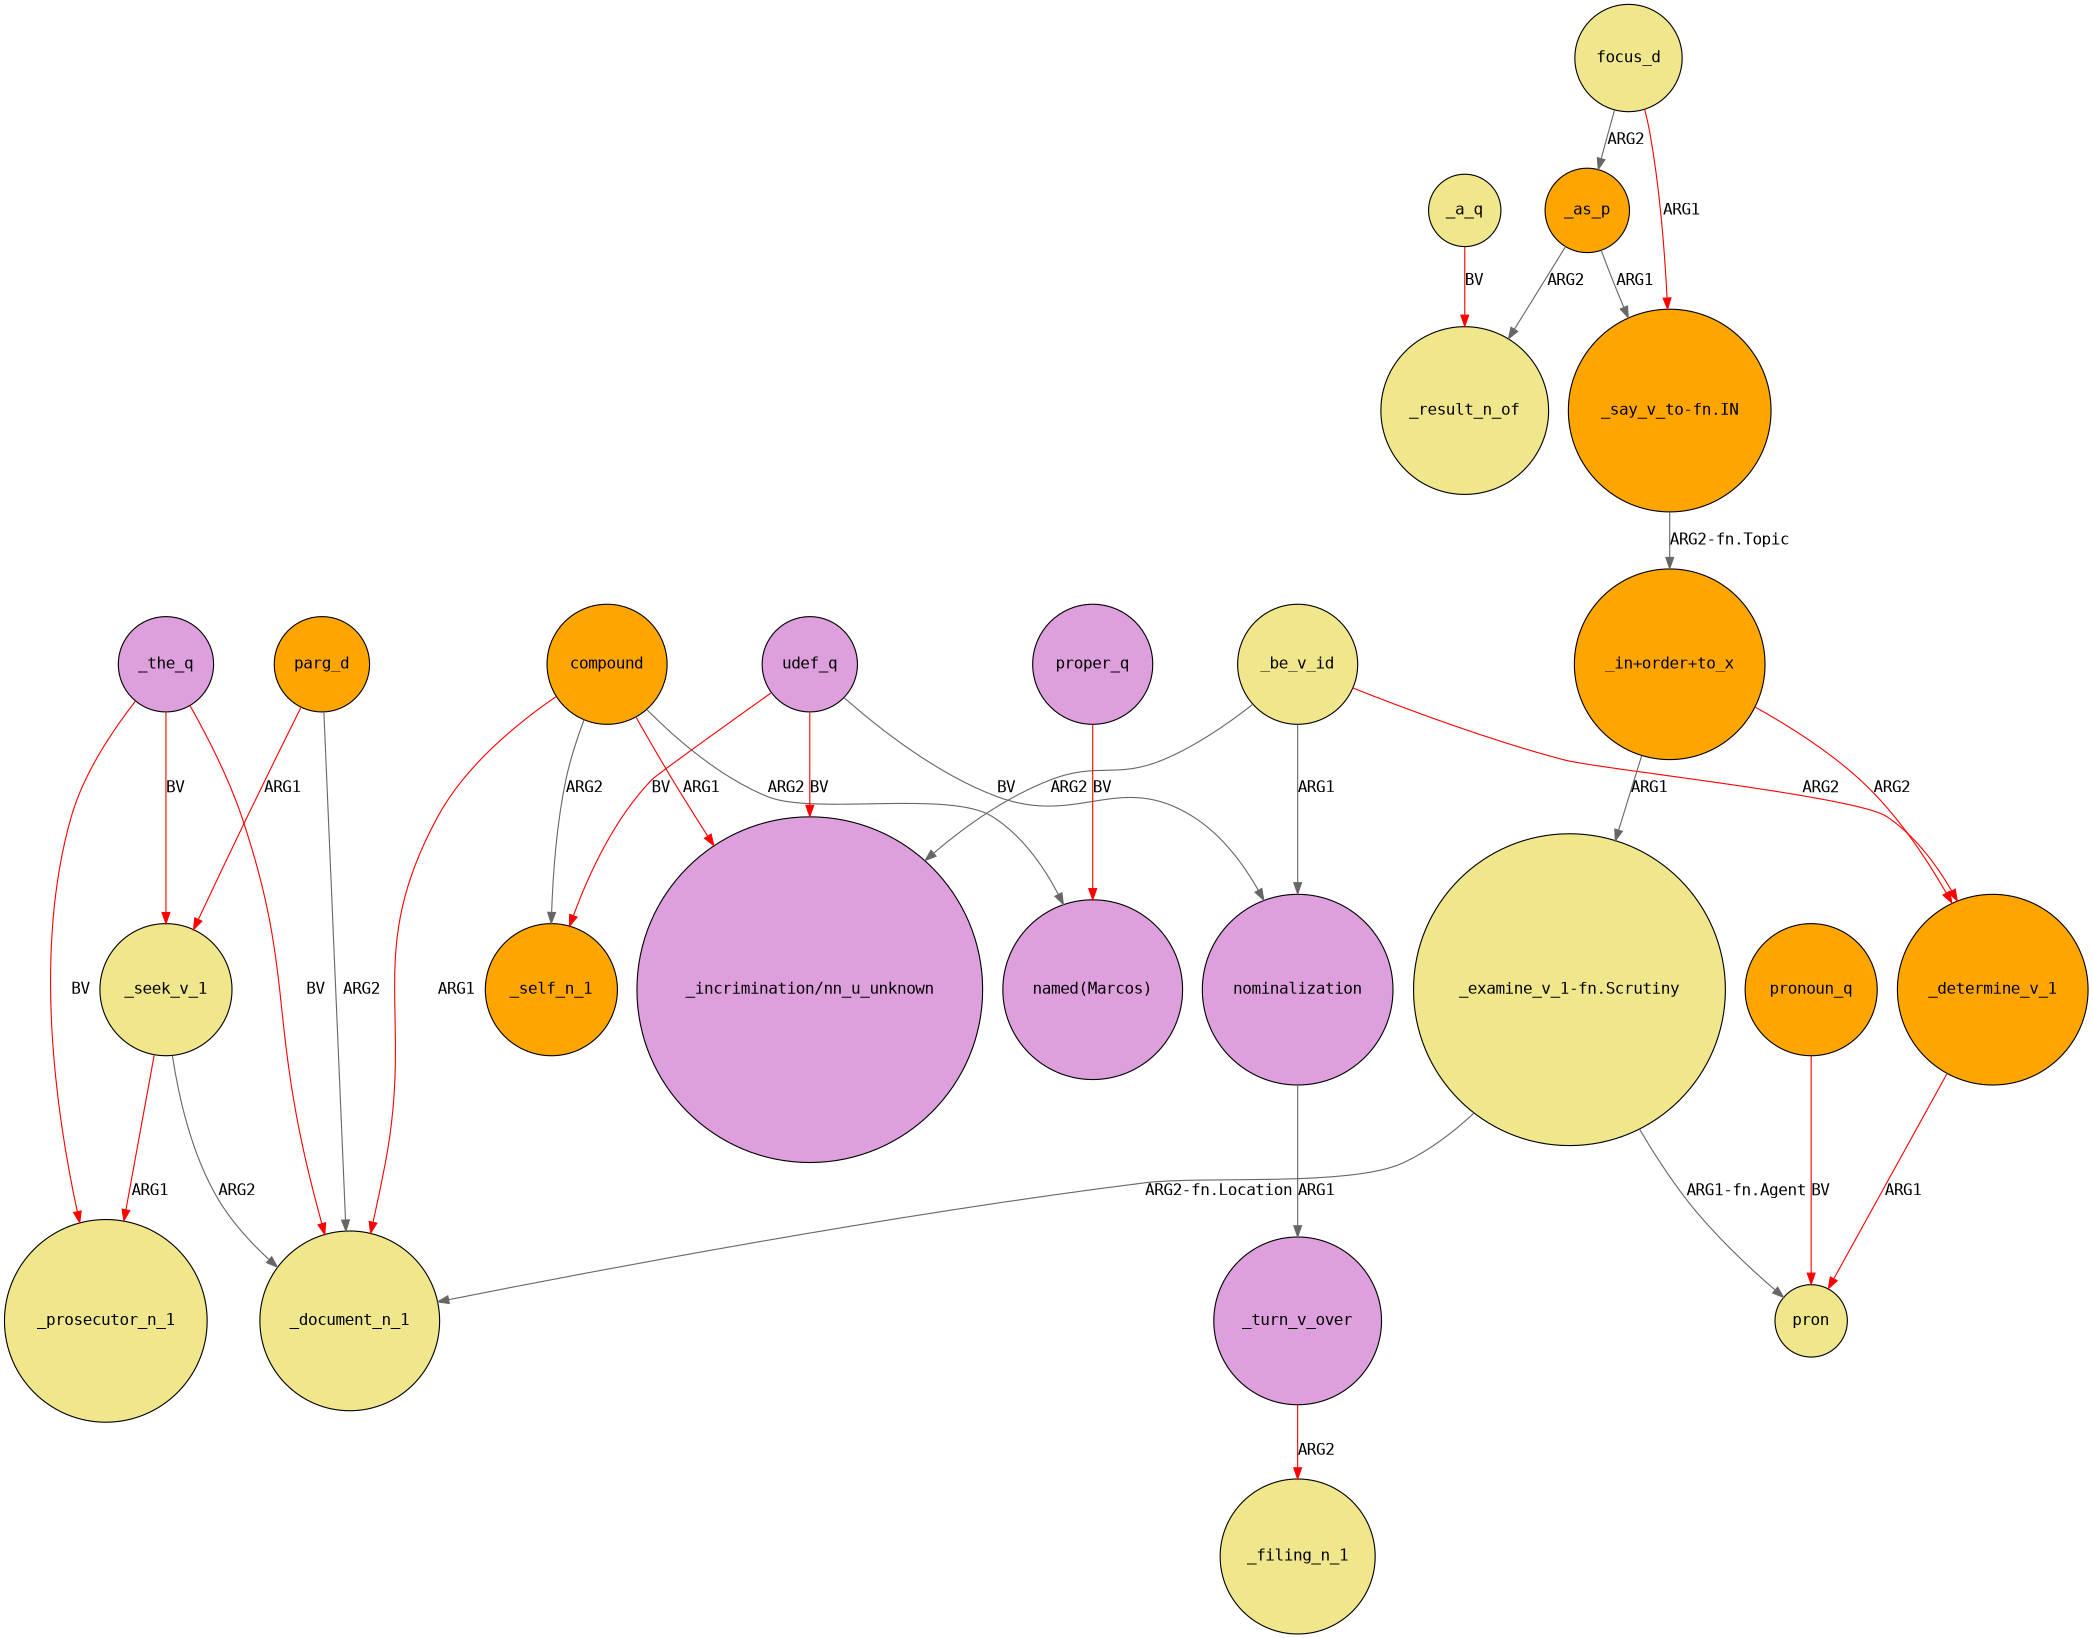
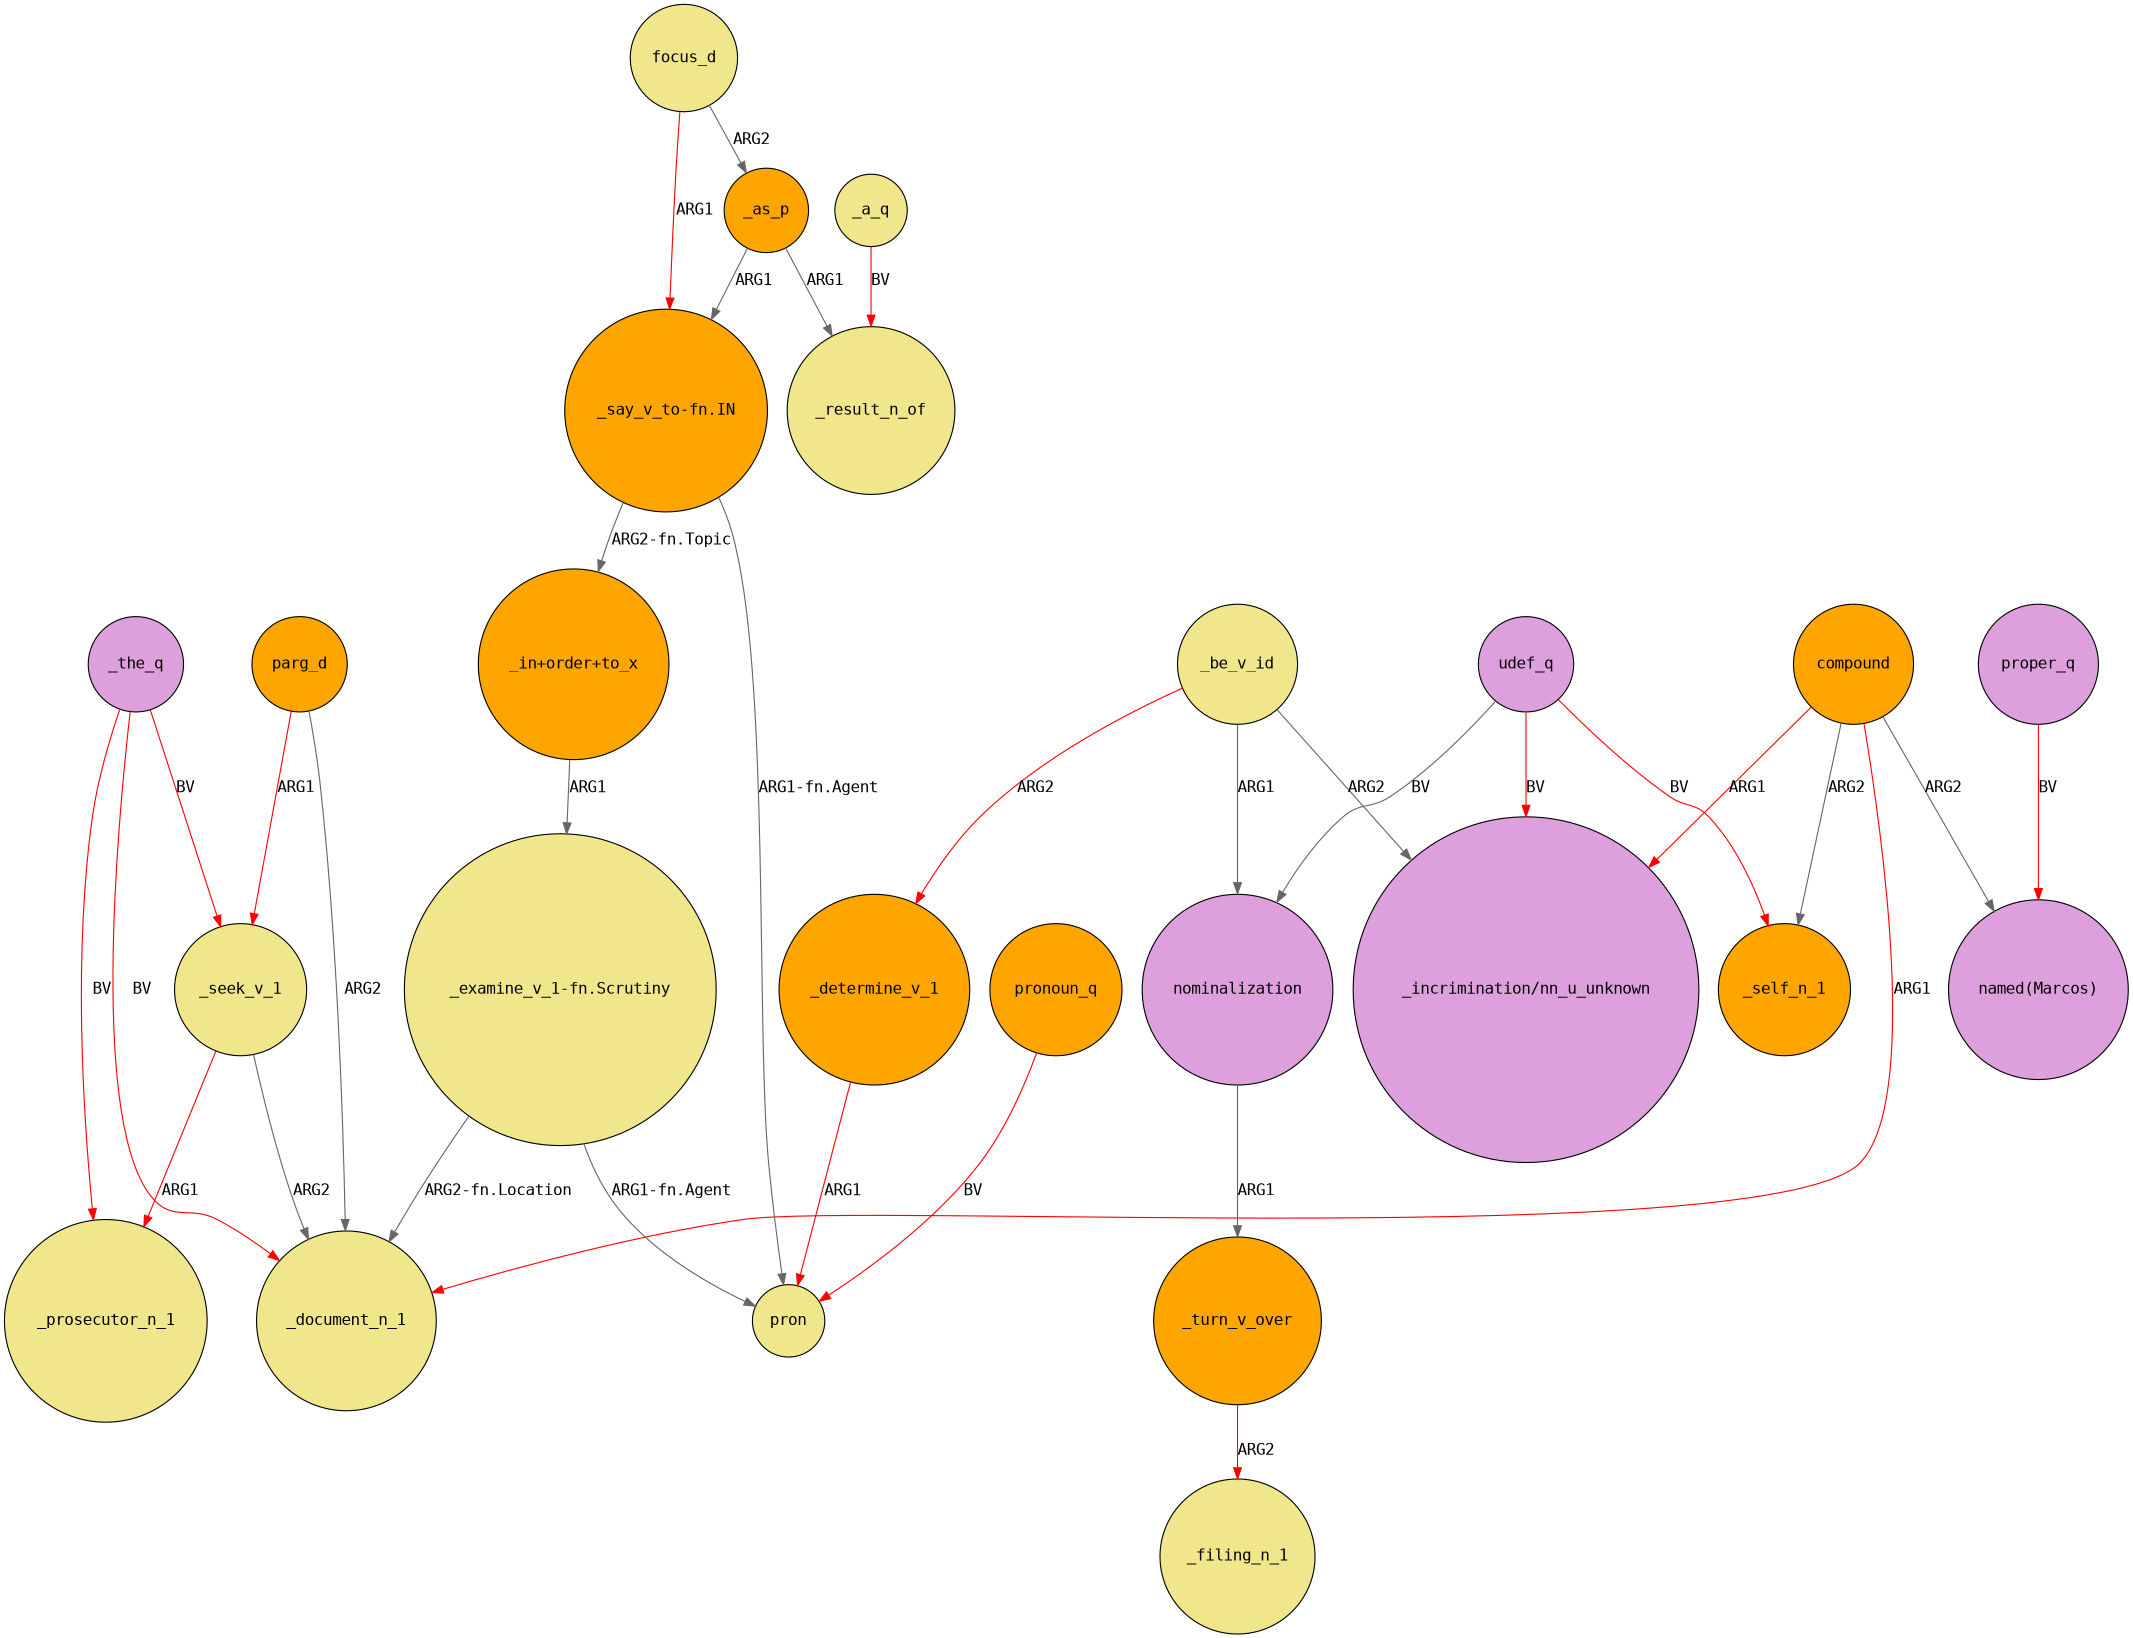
edge "_as_p" -> "_result_n_of": label "ARG2" -> "ARG1"
edge "_in+order+to_x" -> "_determine_v_1": removed, label "ARG2"
edge "_say_v_to-fn.IN" -> "pron": added, label "ARG1-fn.Agent"
node "_turn_v_over": fillcolor plum -> orange
